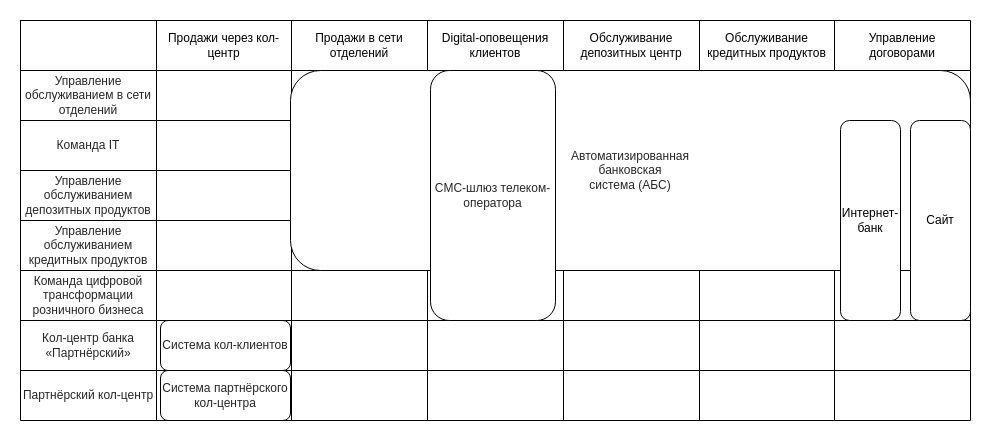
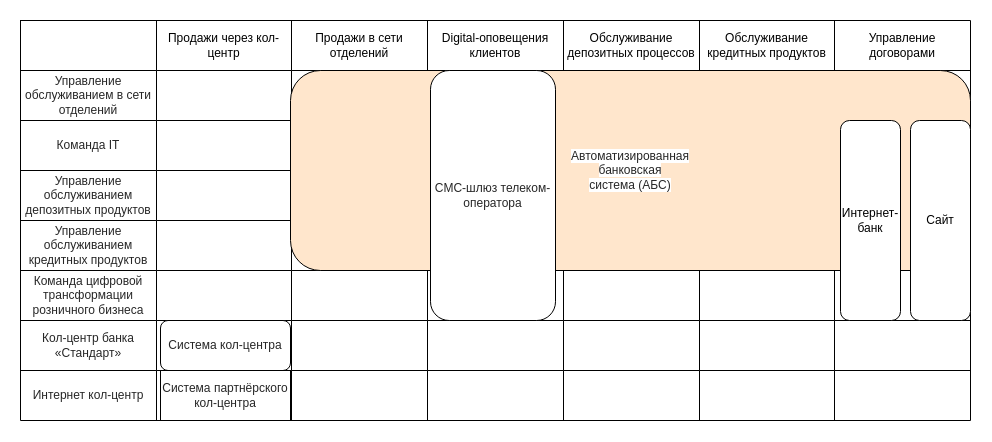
node "Обслуживание депозитных центр": label "Обслуживание депозитных центр" -> "Обслуживание депозитных процессов"
node "Автоматизированная банковская система (АБС)": fillcolor #ffffff -> #ffe6cc
node "Кол-центр банка «Партнёрский»": label "Кол-центр банка «Партнёрский»" -> "Кол-центр банка «Стандарт»"
node "Система кол-клиентов": label "Система кол-клиентов" -> "Система кол-центра"
node "Партнёрский кол-центр": label "Партнёрский кол-центр" -> "Интернет кол-центр"
node "Система партнёрского кол-центра": shape rounded rectangle -> rectangle
